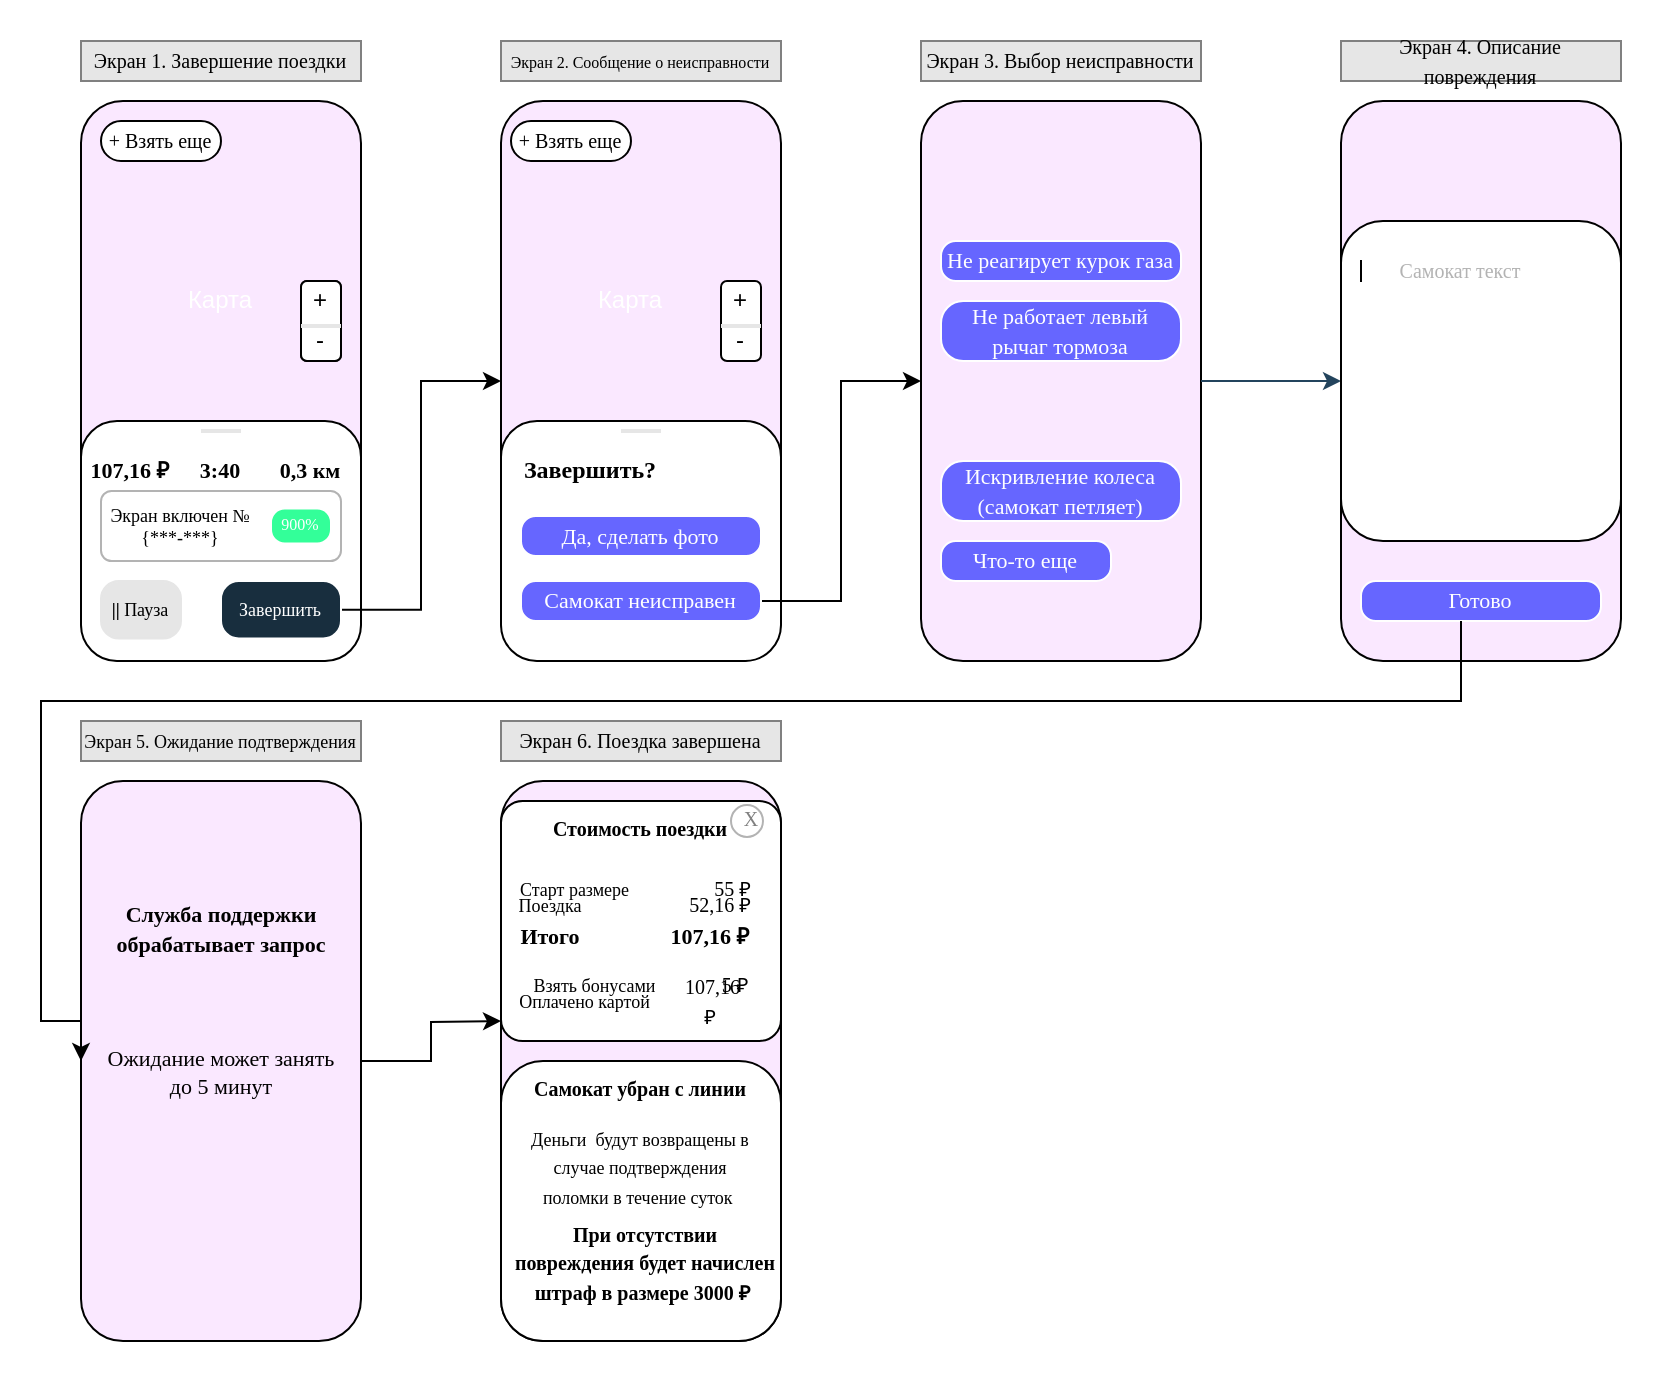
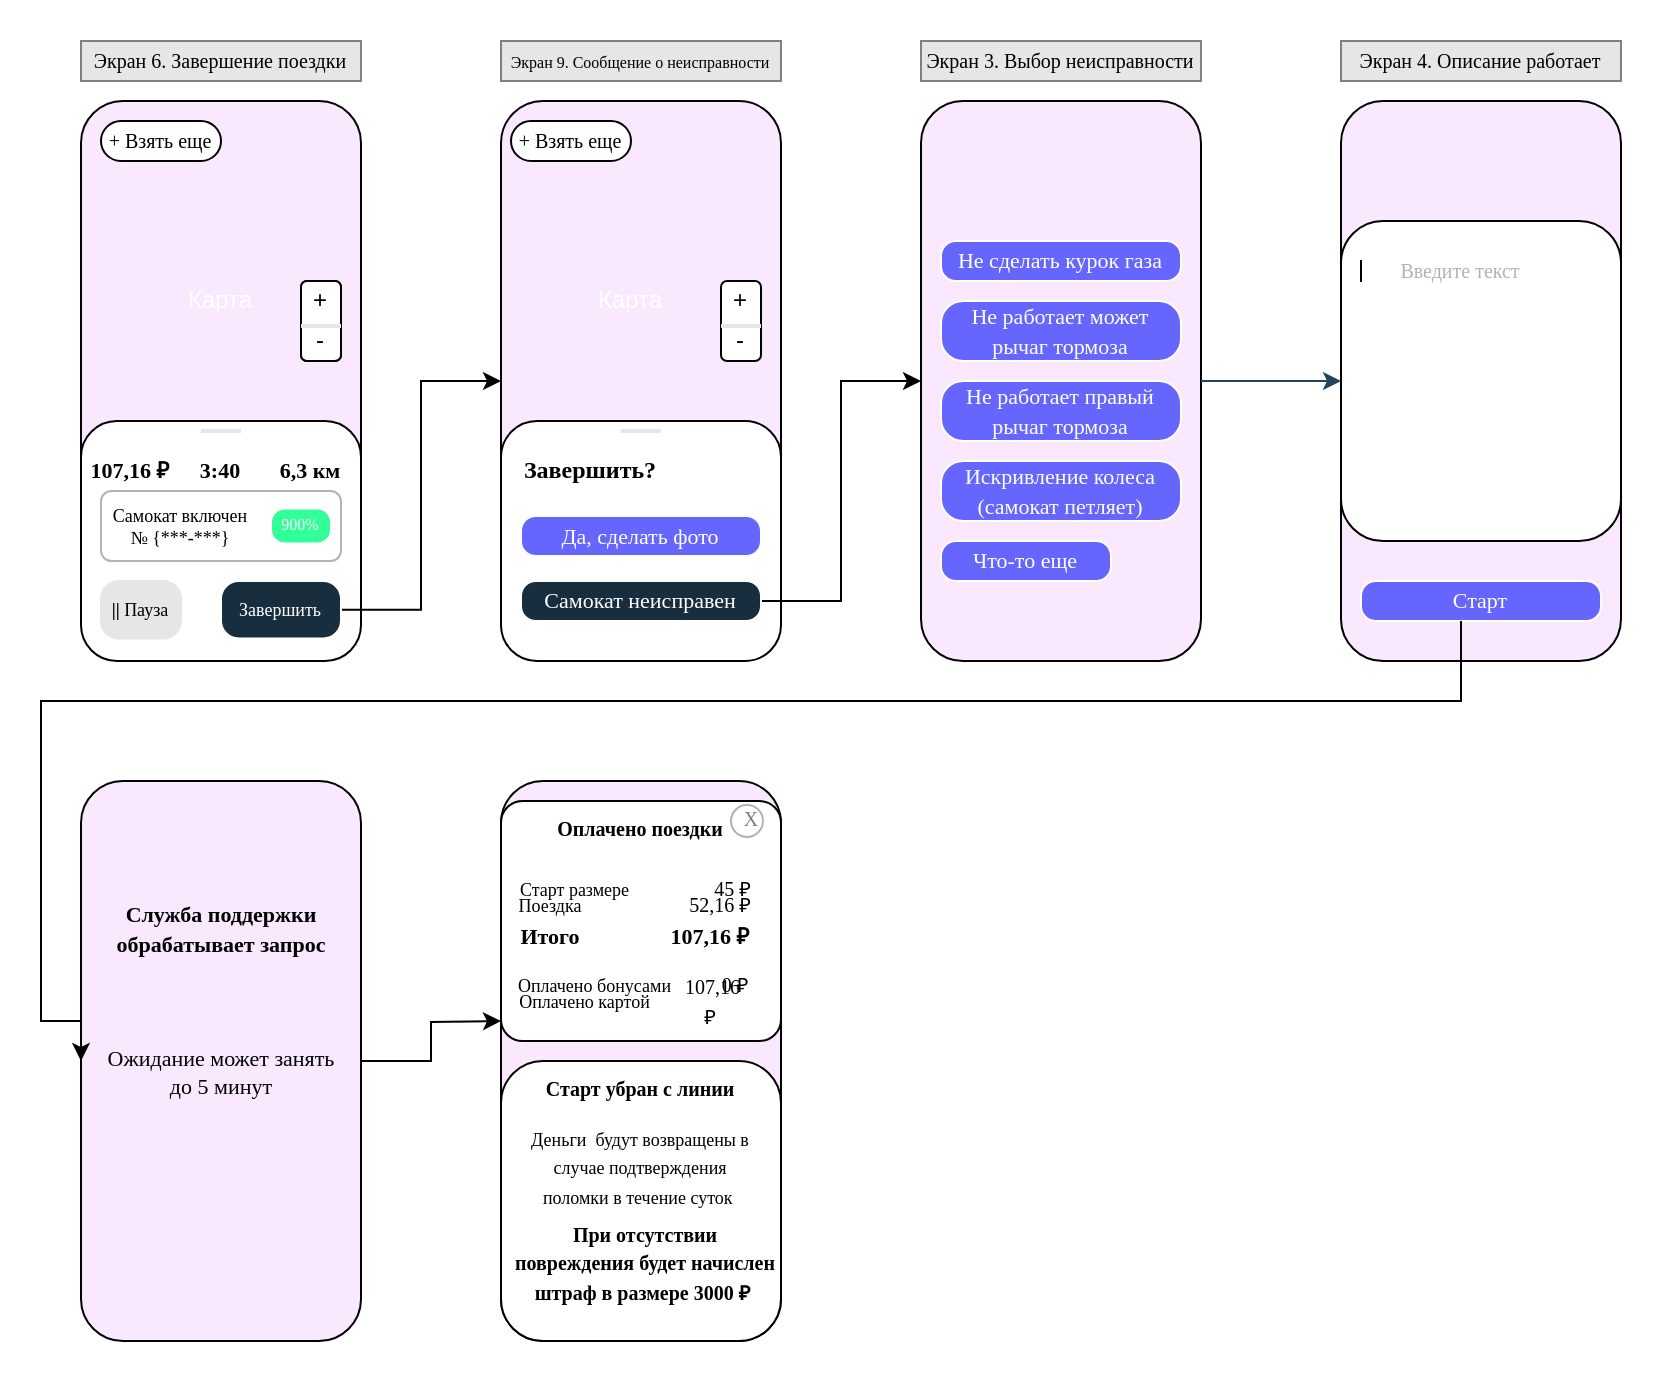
node "Экран 1. Завершение поездки": label "Экран 1. Завершение поездки" -> "Экран 6. Завершение поездки"
node "Экран 2. Сообщение о неисправности": label "Экран 2. Сообщение о неисправности" -> "Экран 9. Сообщение о неисправности"
node "Экран 4. Описание повреждения": label "Экран 4. Описание повреждения" -> "Экран 4. Описание работает"
node "Не реагирует курок газа": label "Не реагирует курок газа" -> "Не сделать курок газа"
node "Самокат текст": label "Самокат текст" -> "Введите текст"
node "Не работает левый рычаг тормоза": label "Не работает левый рычаг тормоза" -> "Не работает может рычаг тормоза"
node "Не работает правый рычаг тормоза": added
node "0,3 км": label "0,3 км" -> "6,3 км"
node "Экран включен № {***-***}": label "Экран включен № {***-***}" -> "Самокат включен № {***-***}"
node "Самокат неисправен": fillcolor #6666ff -> #182e3e
node "Готово": label "Готово" -> "Старт"
node "Экран 5. Ожидание подтверждения": removed
node "Экран 6. Поездка завершена": removed
node "Стоимость поездки": label "Стоимость поездки" -> "Оплачено поездки"
node "55 ₽": label "55 ₽" -> "45 ₽"
node "Взять бонусами": label "Взять бонусами" -> "Оплачено бонусами"
node "5 ₽": label "5 ₽" -> "0 ₽"
node "Самокат убран с линии": label "Самокат убран с линии" -> "Старт убран с линии"
